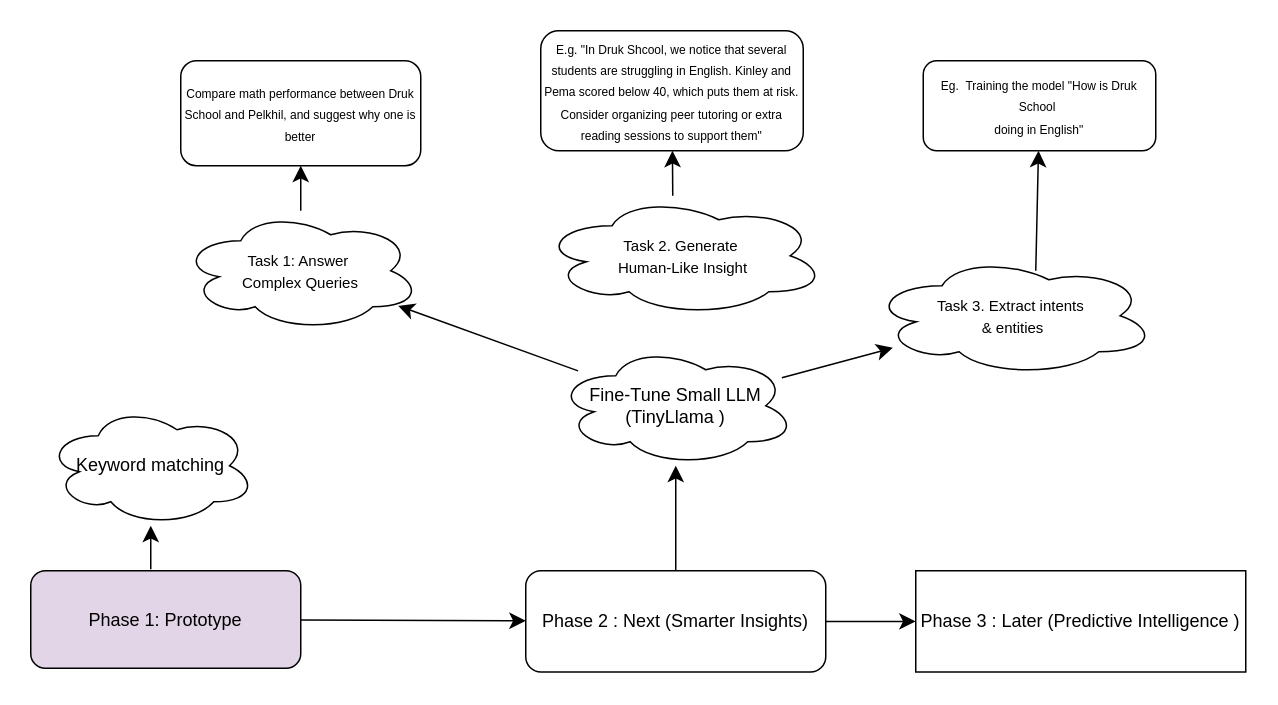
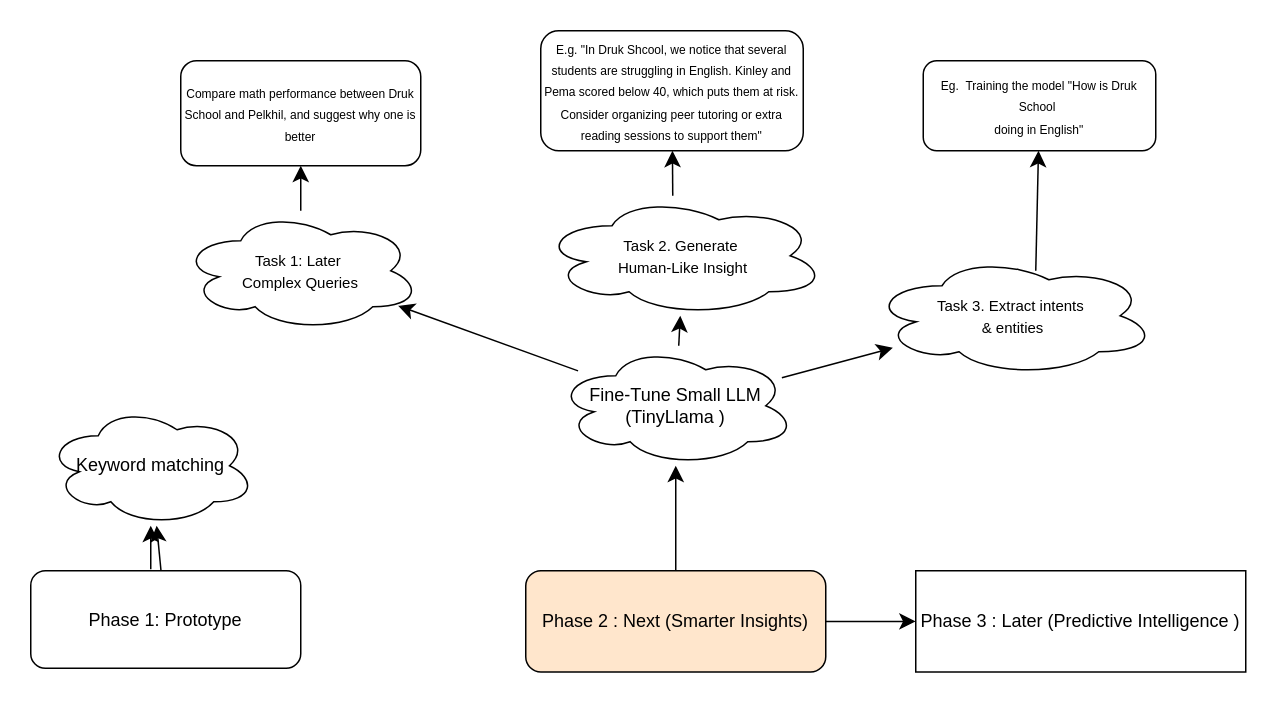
node "Task 1: Answer Complex Queries": label "Task 1: Answer Complex Queries" -> "Task 1: Later Complex Queries"
edge "Fine-Tune Small LLM (TinyLlama )" -> "Task 2. Generate Human-Like Insight": added
node "Phase 1: Prototype": fillcolor #e1d5e7 -> #ffffff
edge "Phase 1: Prototype" -> "Phase 2 : Next (Smarter Insights)": now "Phase 1: Prototype" -> "Keyword matching"
node "Phase 2 : Next (Smarter Insights)": fillcolor #ffffff -> #ffe6cc
